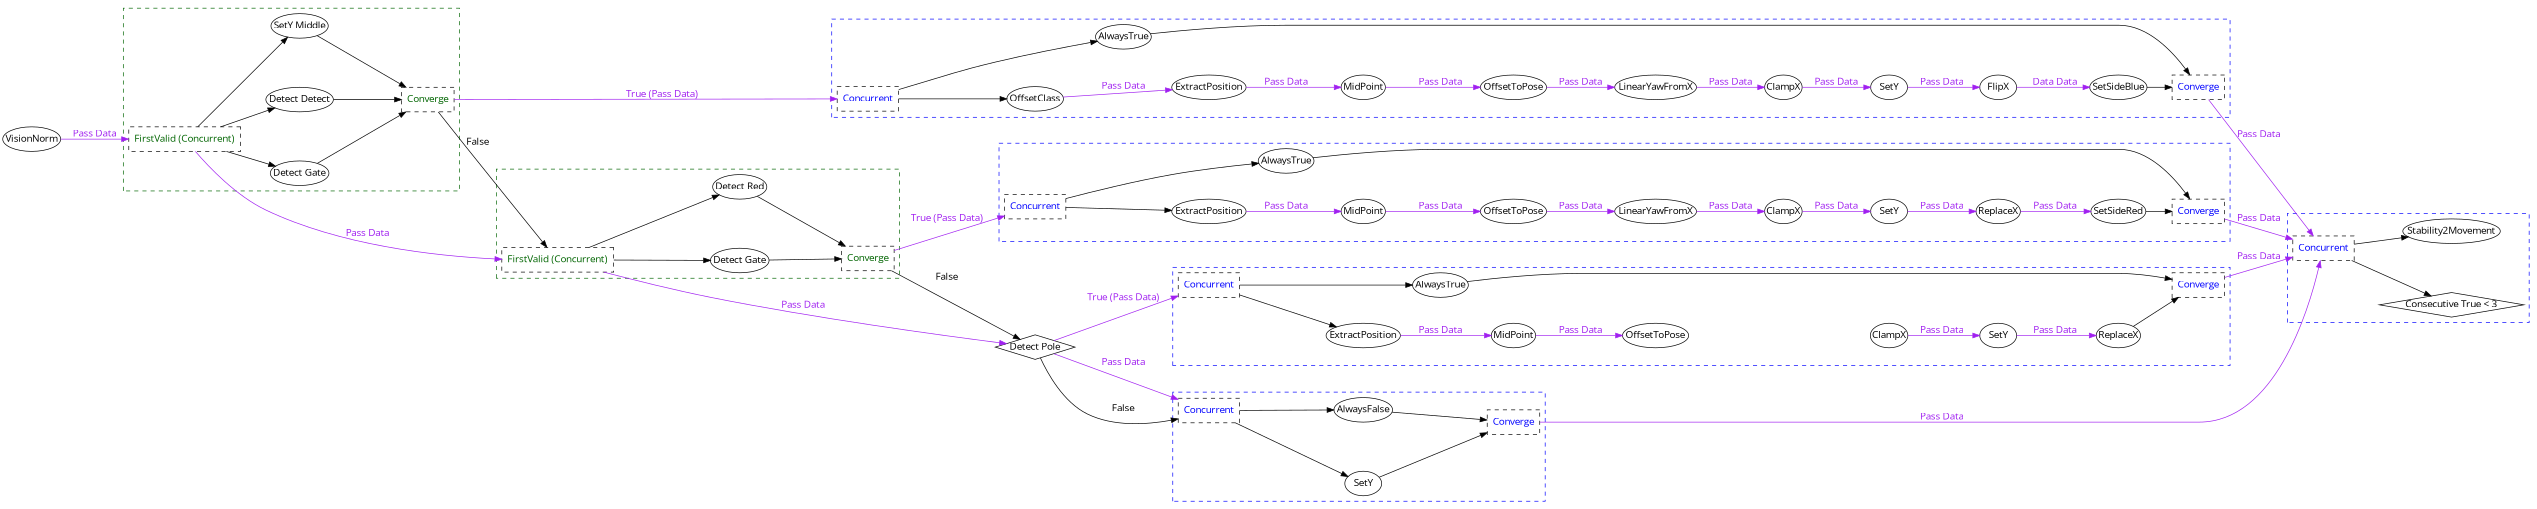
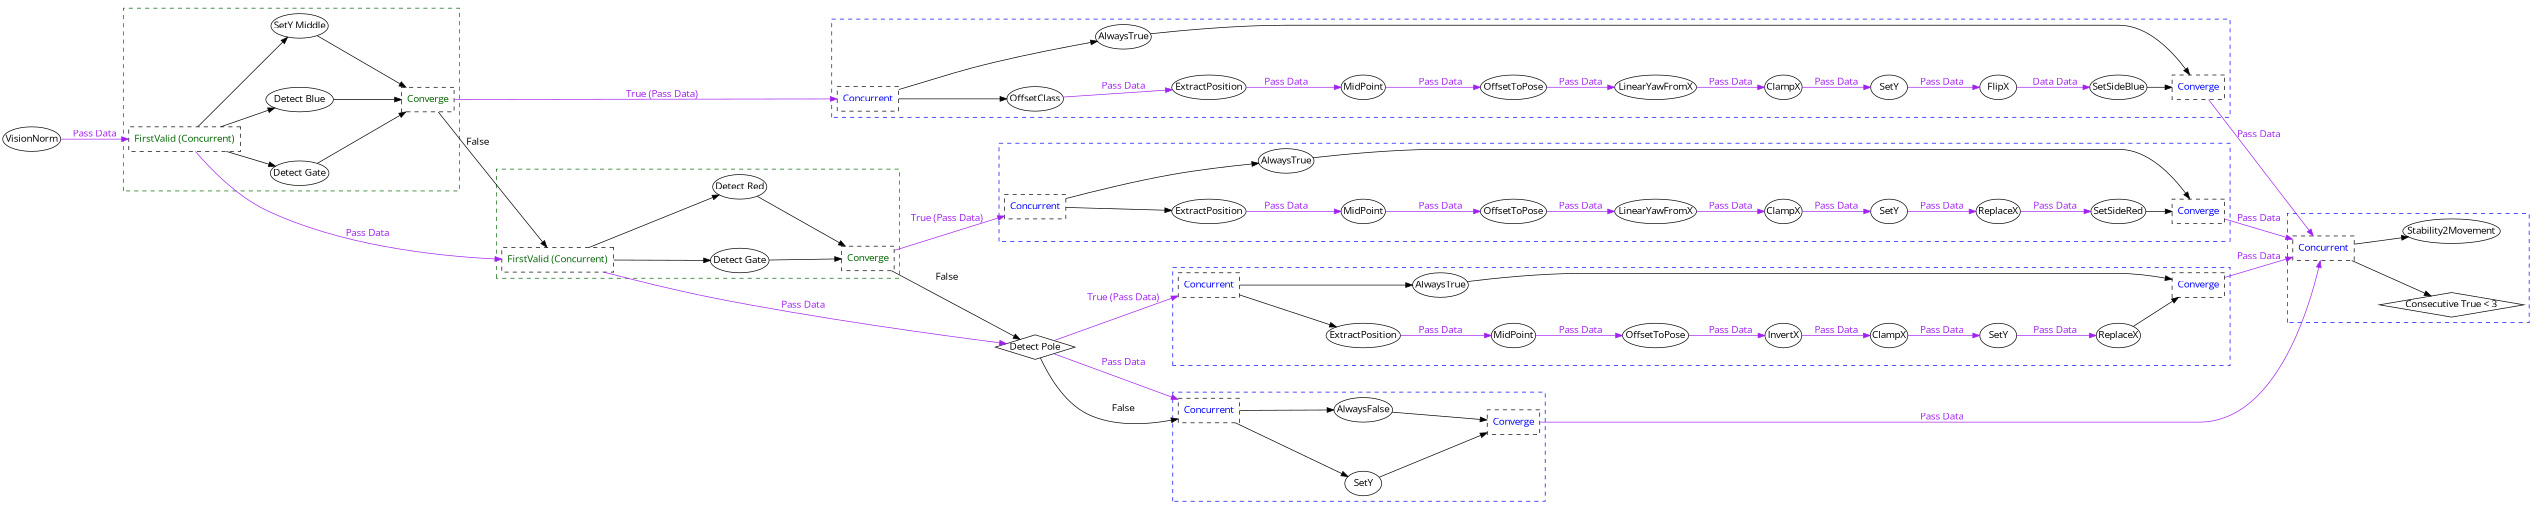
node "Detect Detect": label "Detect Detect" -> "Detect Blue"
node "InvertX": added
